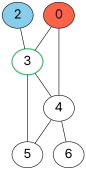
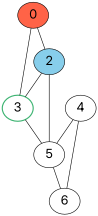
edge "0" -- "4": now "0" -- "2"
edge "3" -- "4": removed
edge "2" -- "5": added
edge "5" -- "6": added
